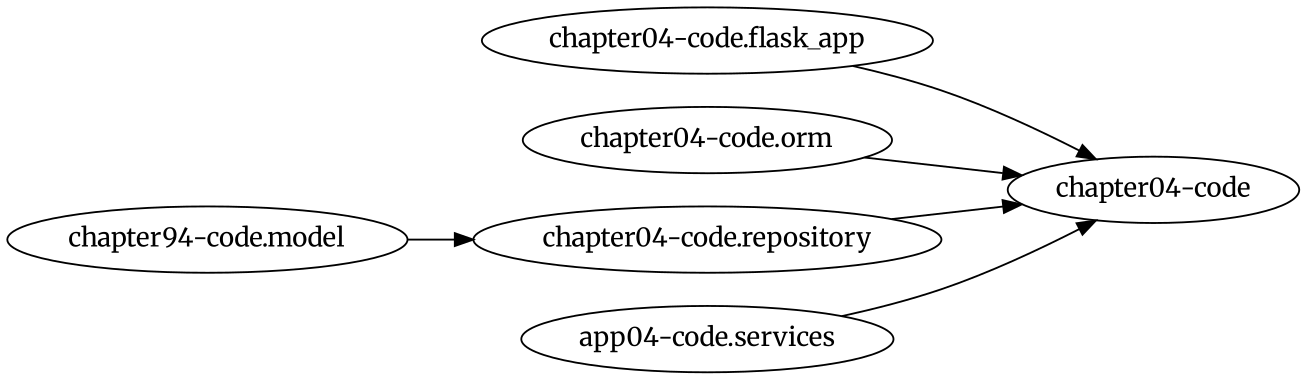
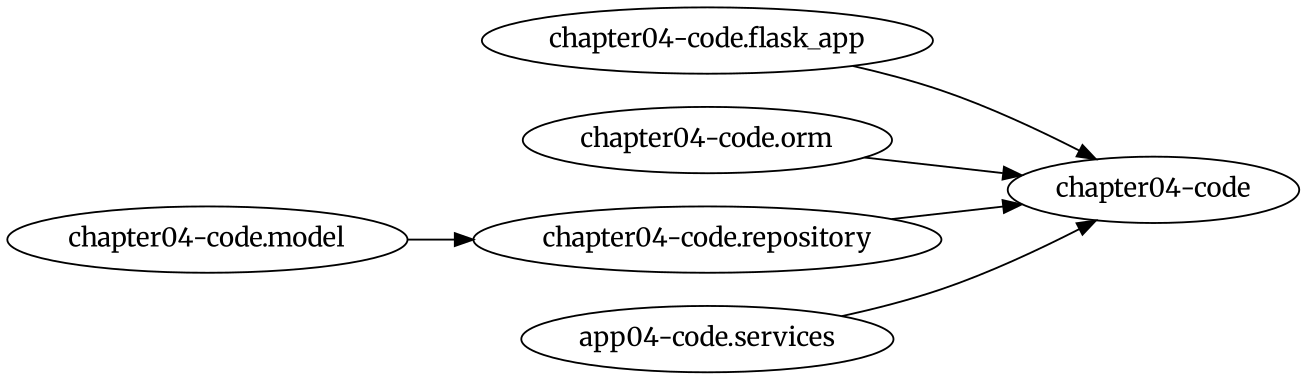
node "chapter94-code.model": label "chapter94-code.model" -> "chapter04-code.model"
